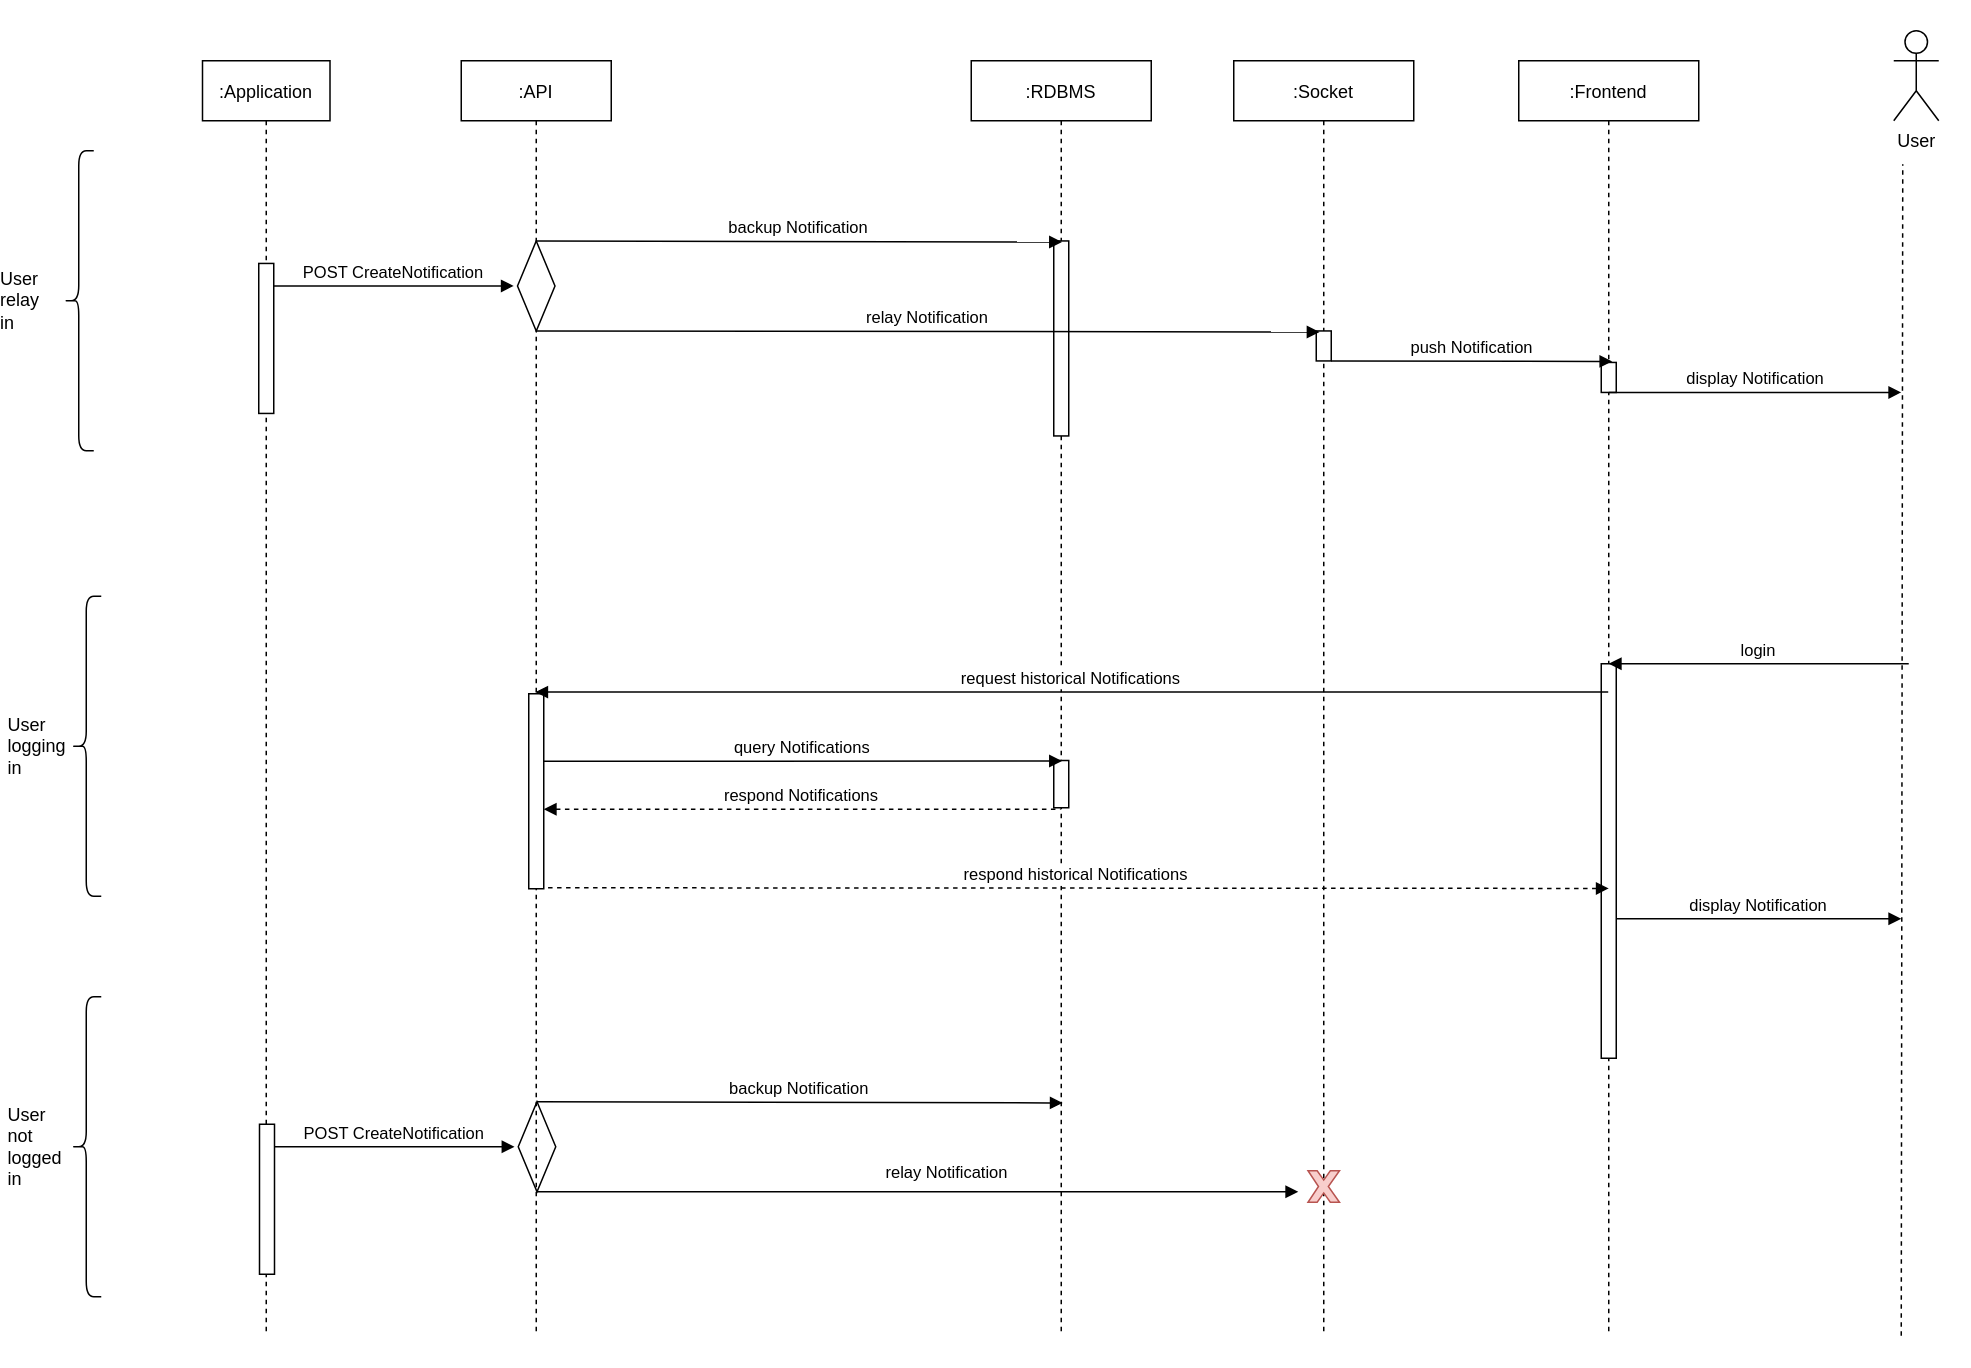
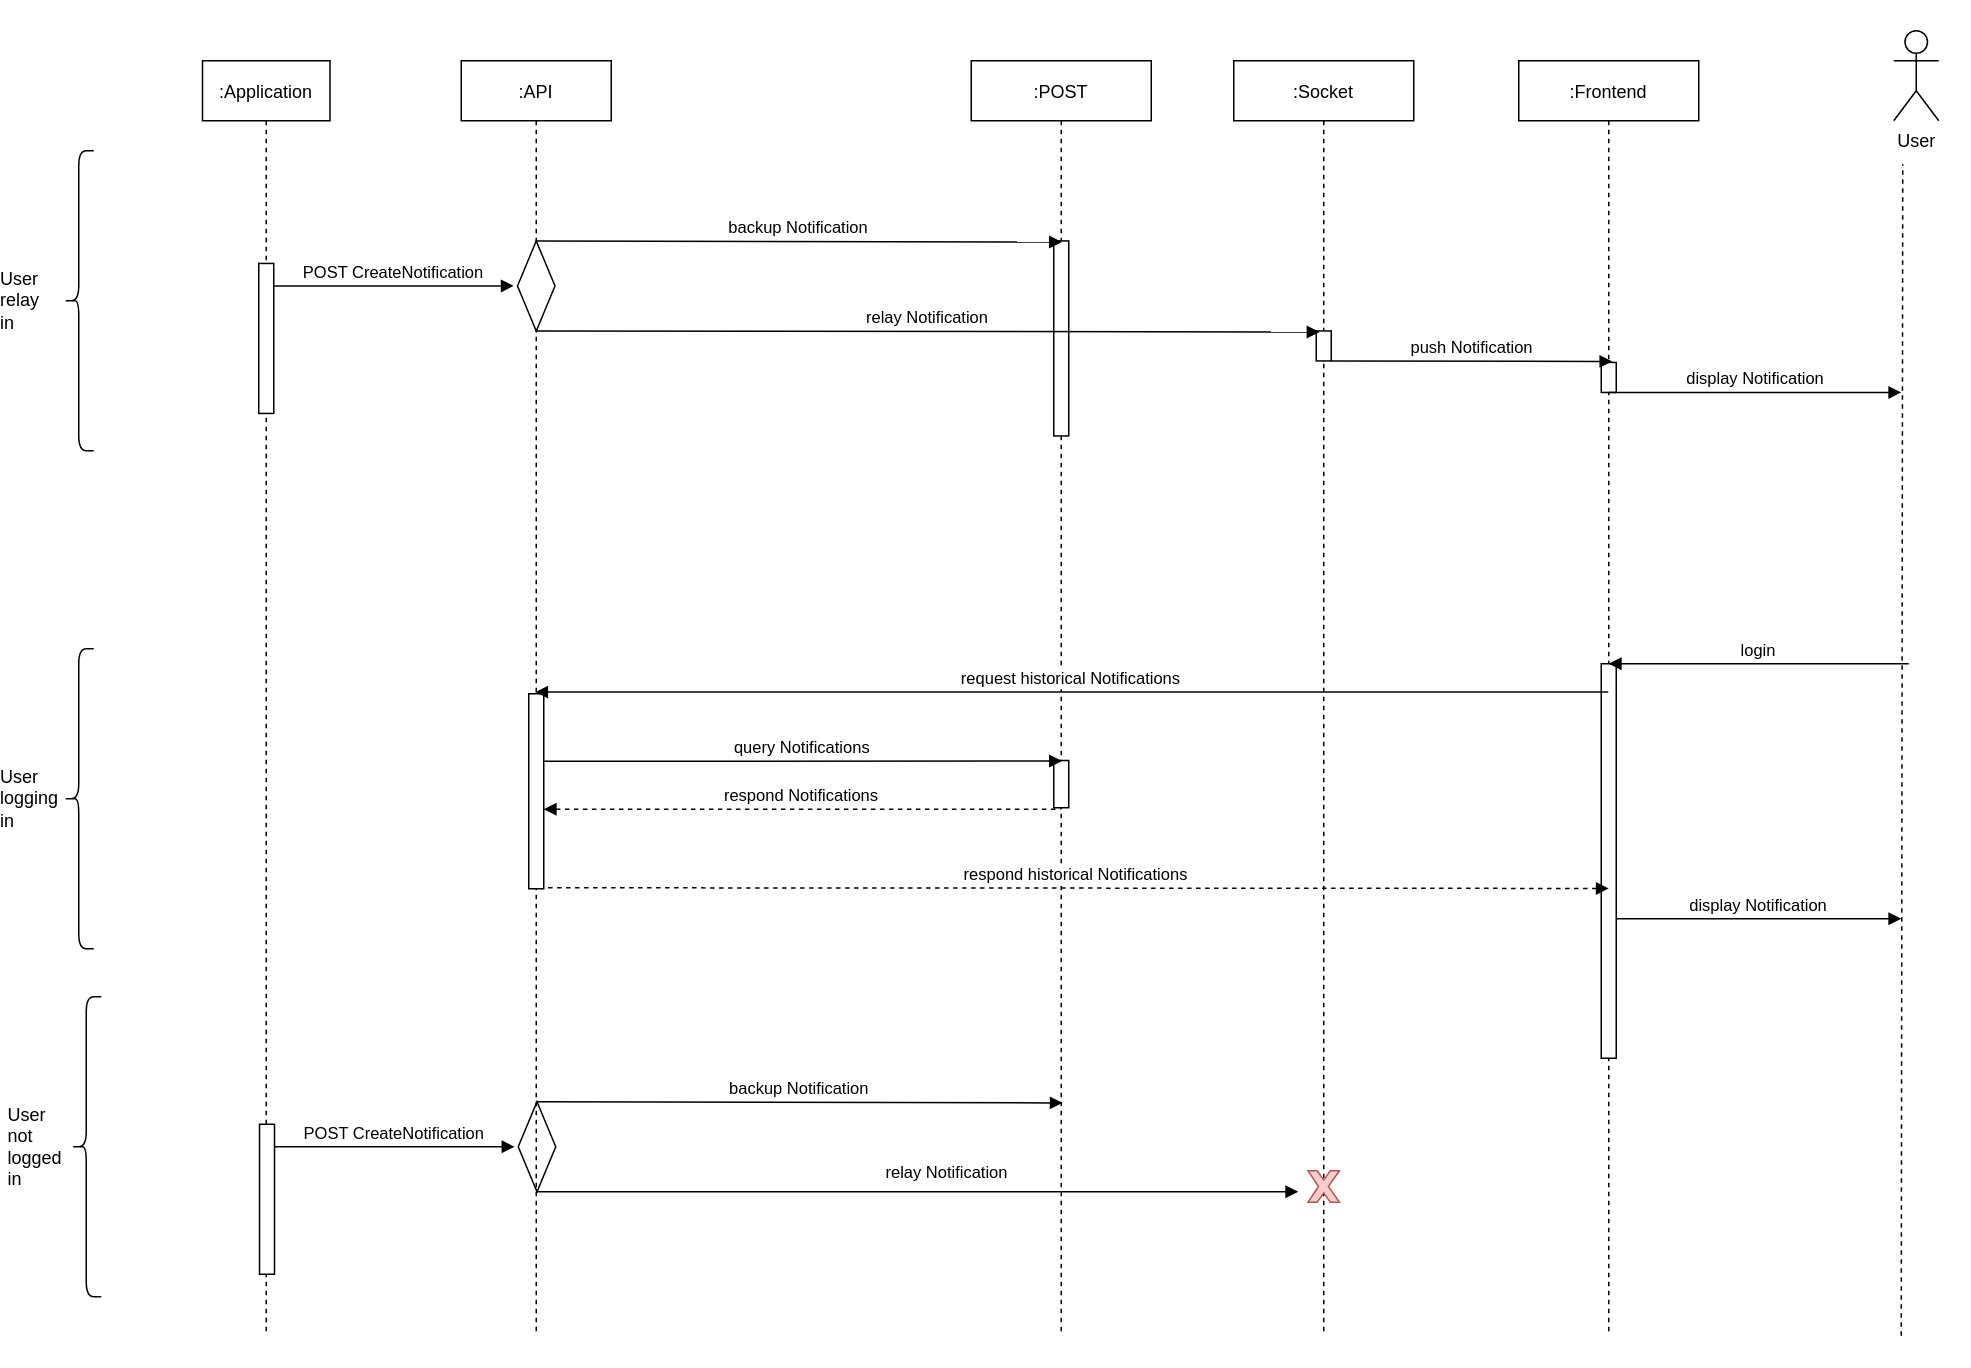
node ":RDBMS": label ":RDBMS" -> ":POST"
node "User logging in": moved (86, 746) -> (79, 799)
